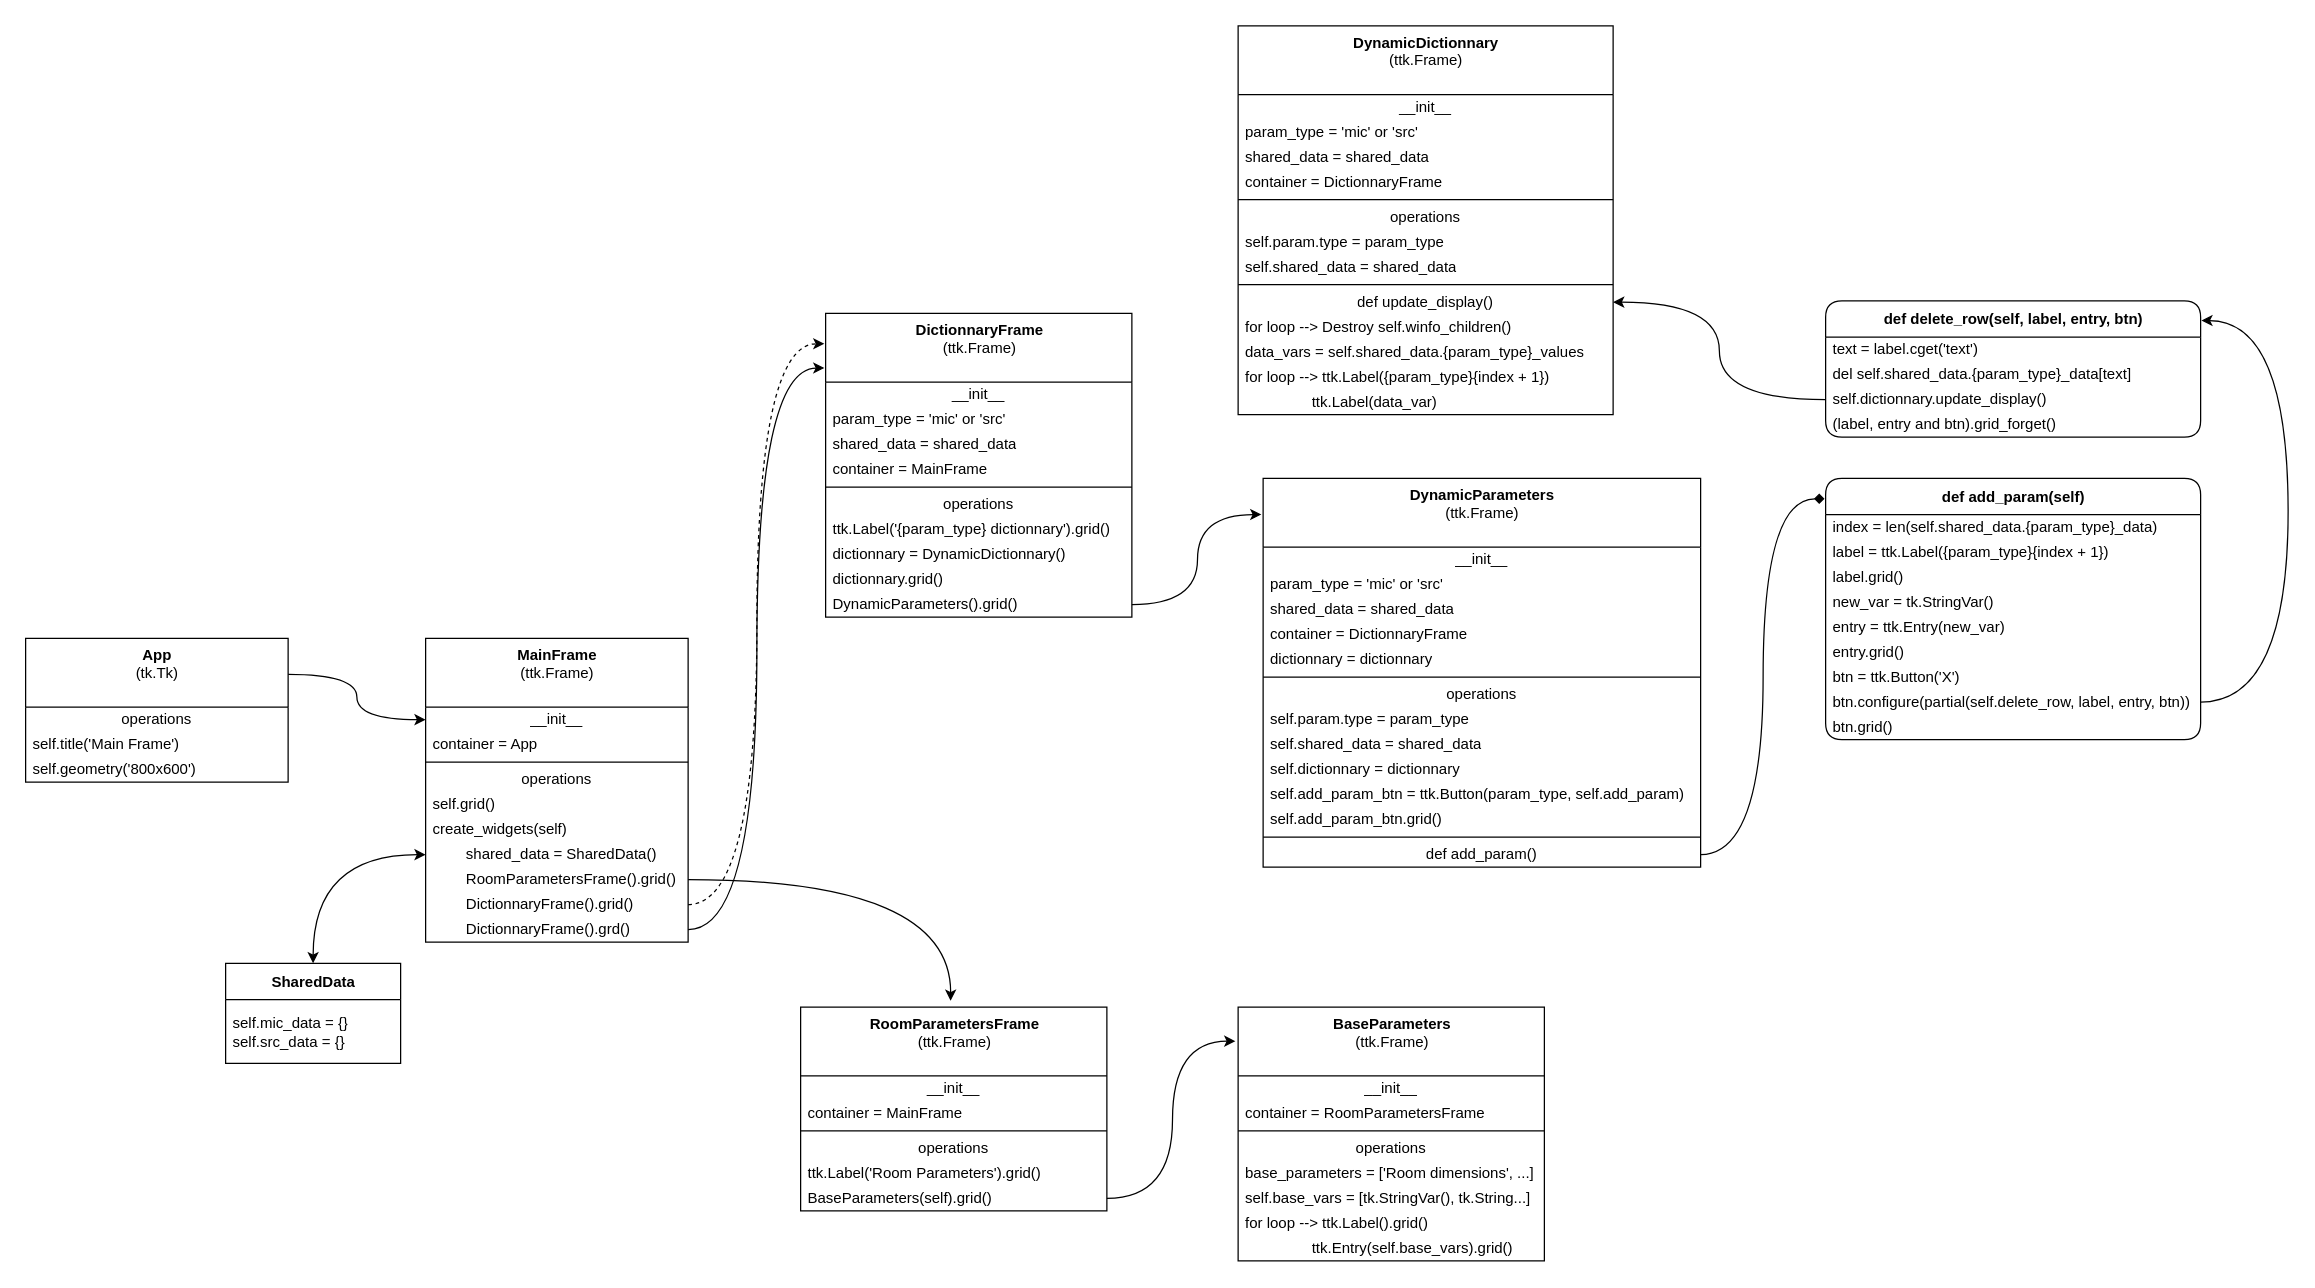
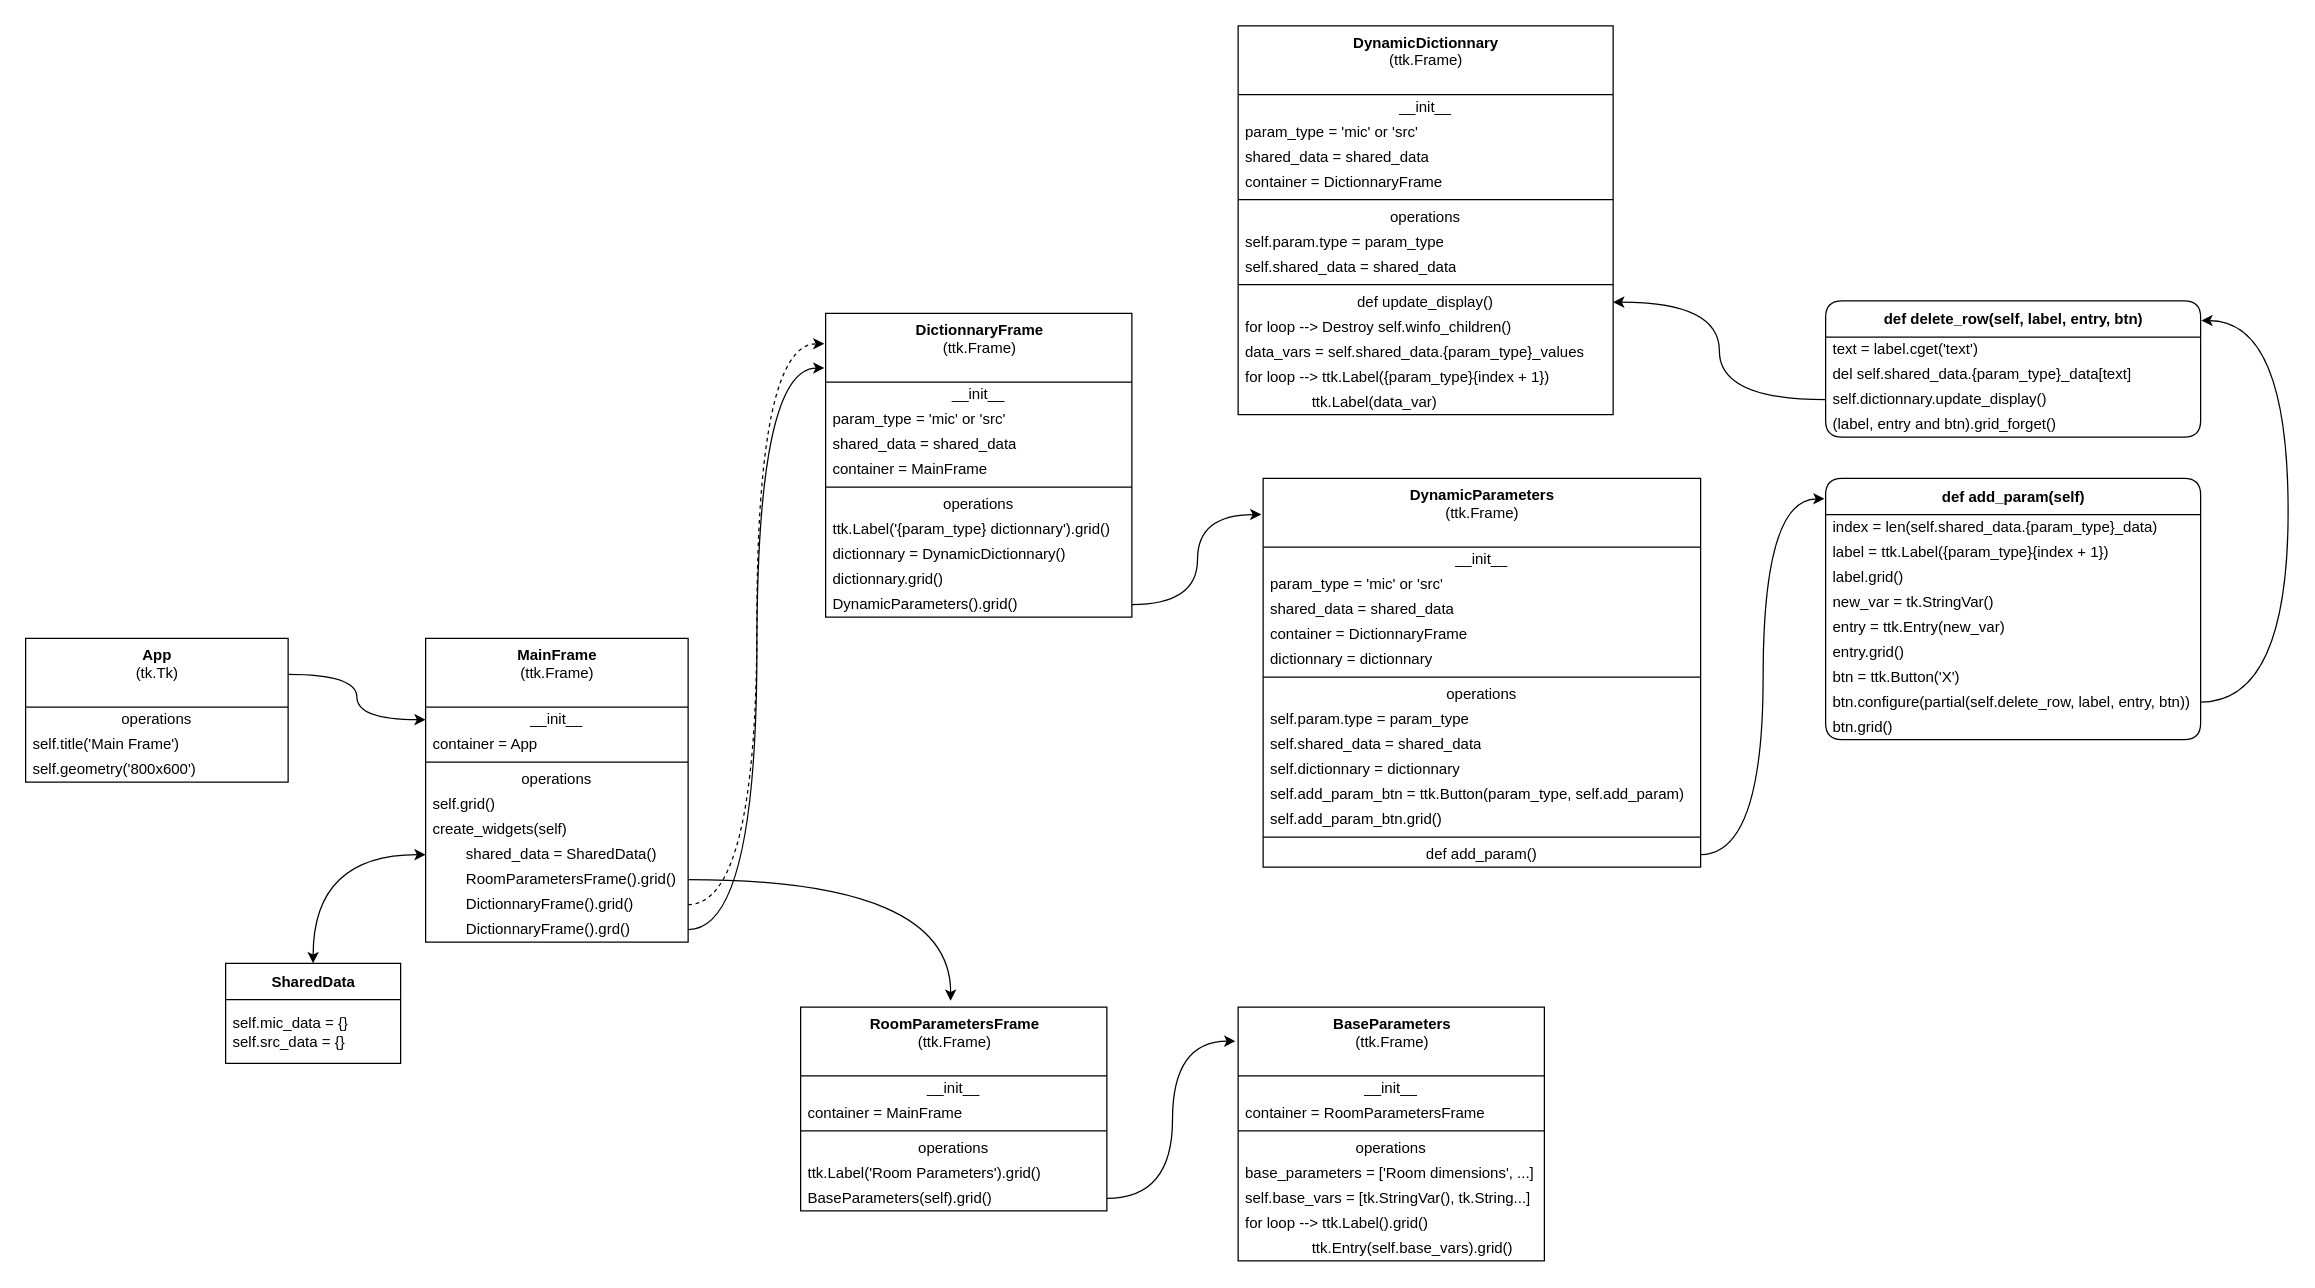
edge "def add_param()" -> "def add_param(self)": arrowhead diamond -> classic
